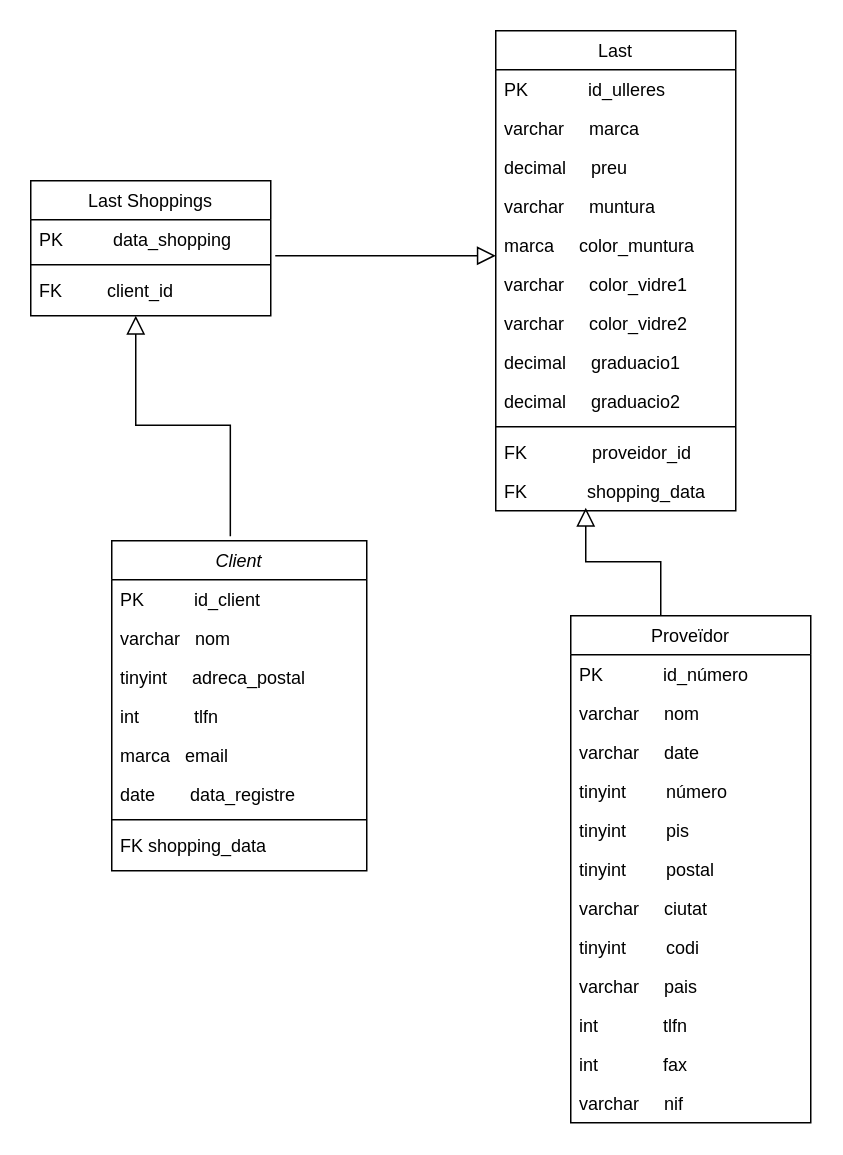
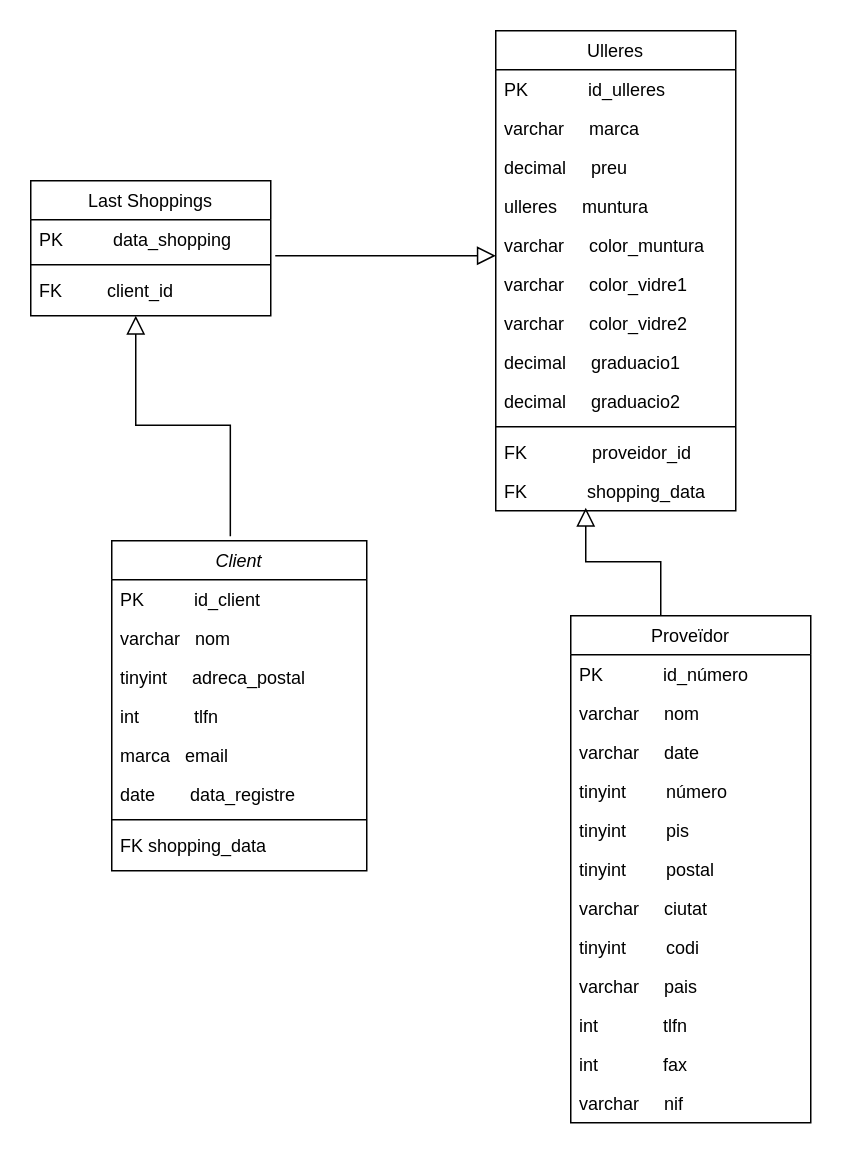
node "Last": label "Last" -> "Ulleres"
node "varchar muntura": label "varchar muntura" -> "ulleres muntura"
node "marca color_muntura": label "marca color_muntura" -> "varchar color_muntura"
